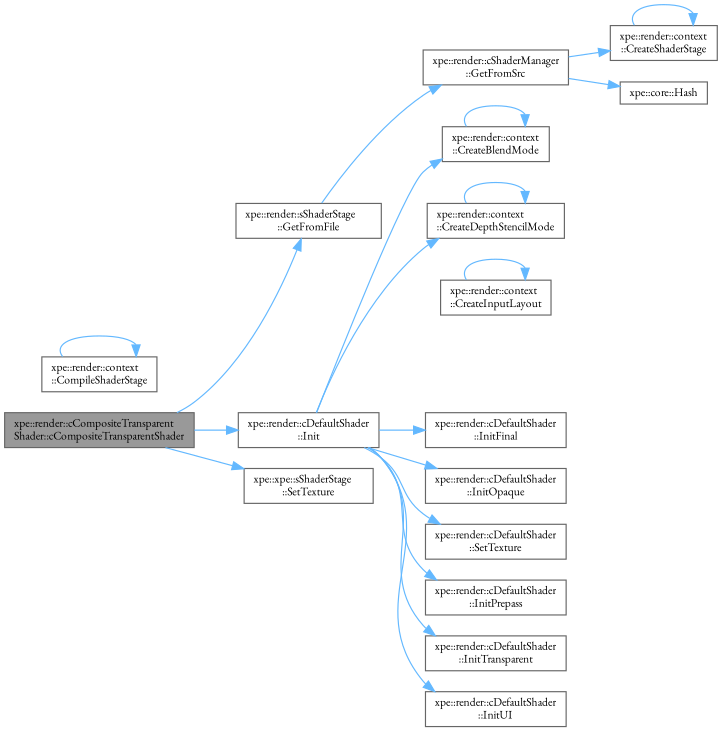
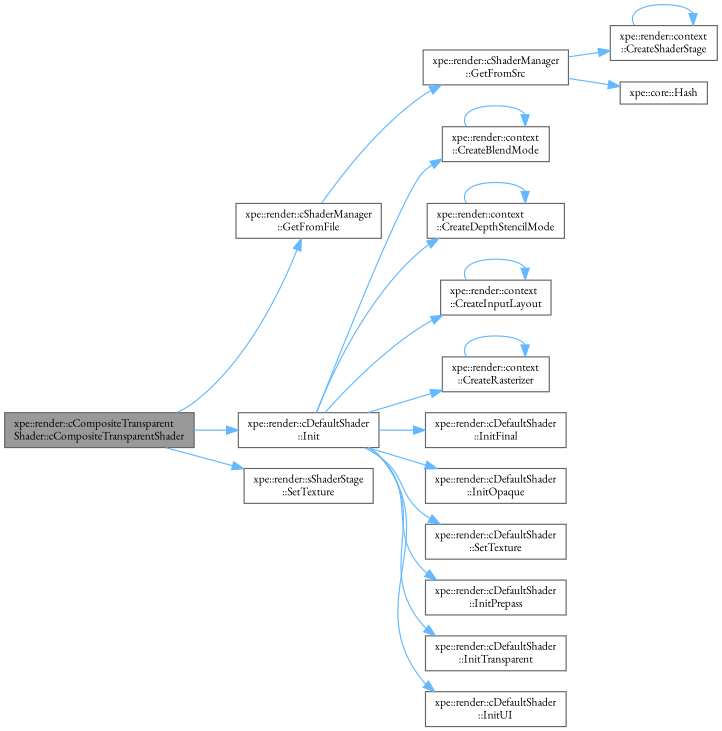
node "xpe::render::sShaderStage ::GetFromFile": label "xpe::render::sShaderStage ::GetFromFile" -> "xpe::render::cShaderManager ::GetFromFile"
edge "xpe::render::cDefaultShader ::Init" -> "xpe::render::context ::CreateInputLayout": added
node "xpe::render::context ::CompileShaderStage": removed
node "xpe::render::context ::CreateRasterizer": added
node "xpe::xpe::sShaderStage ::SetTexture": label "xpe::xpe::sShaderStage ::SetTexture" -> "xpe::render::sShaderStage ::SetTexture"
